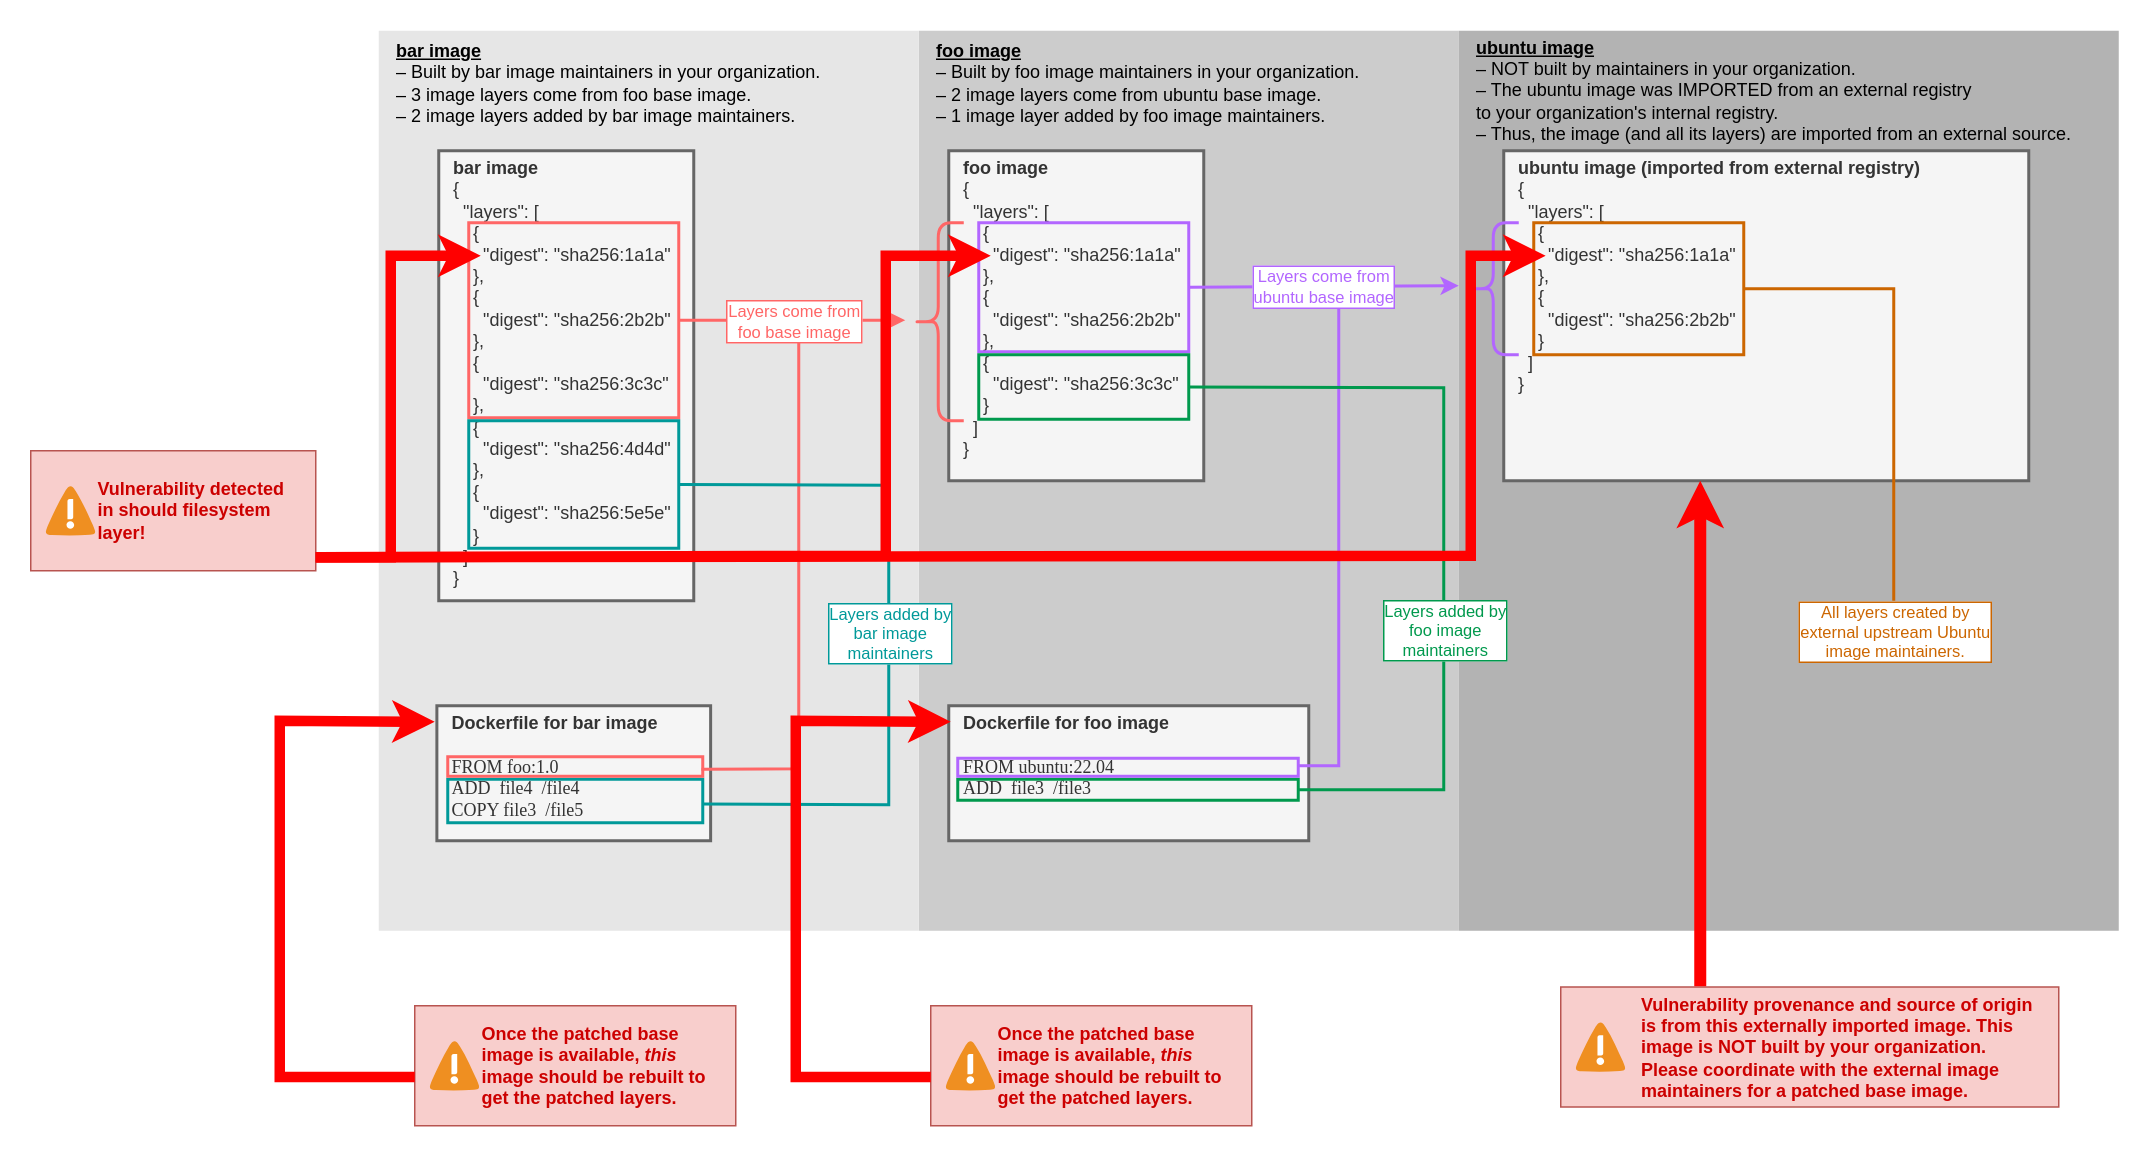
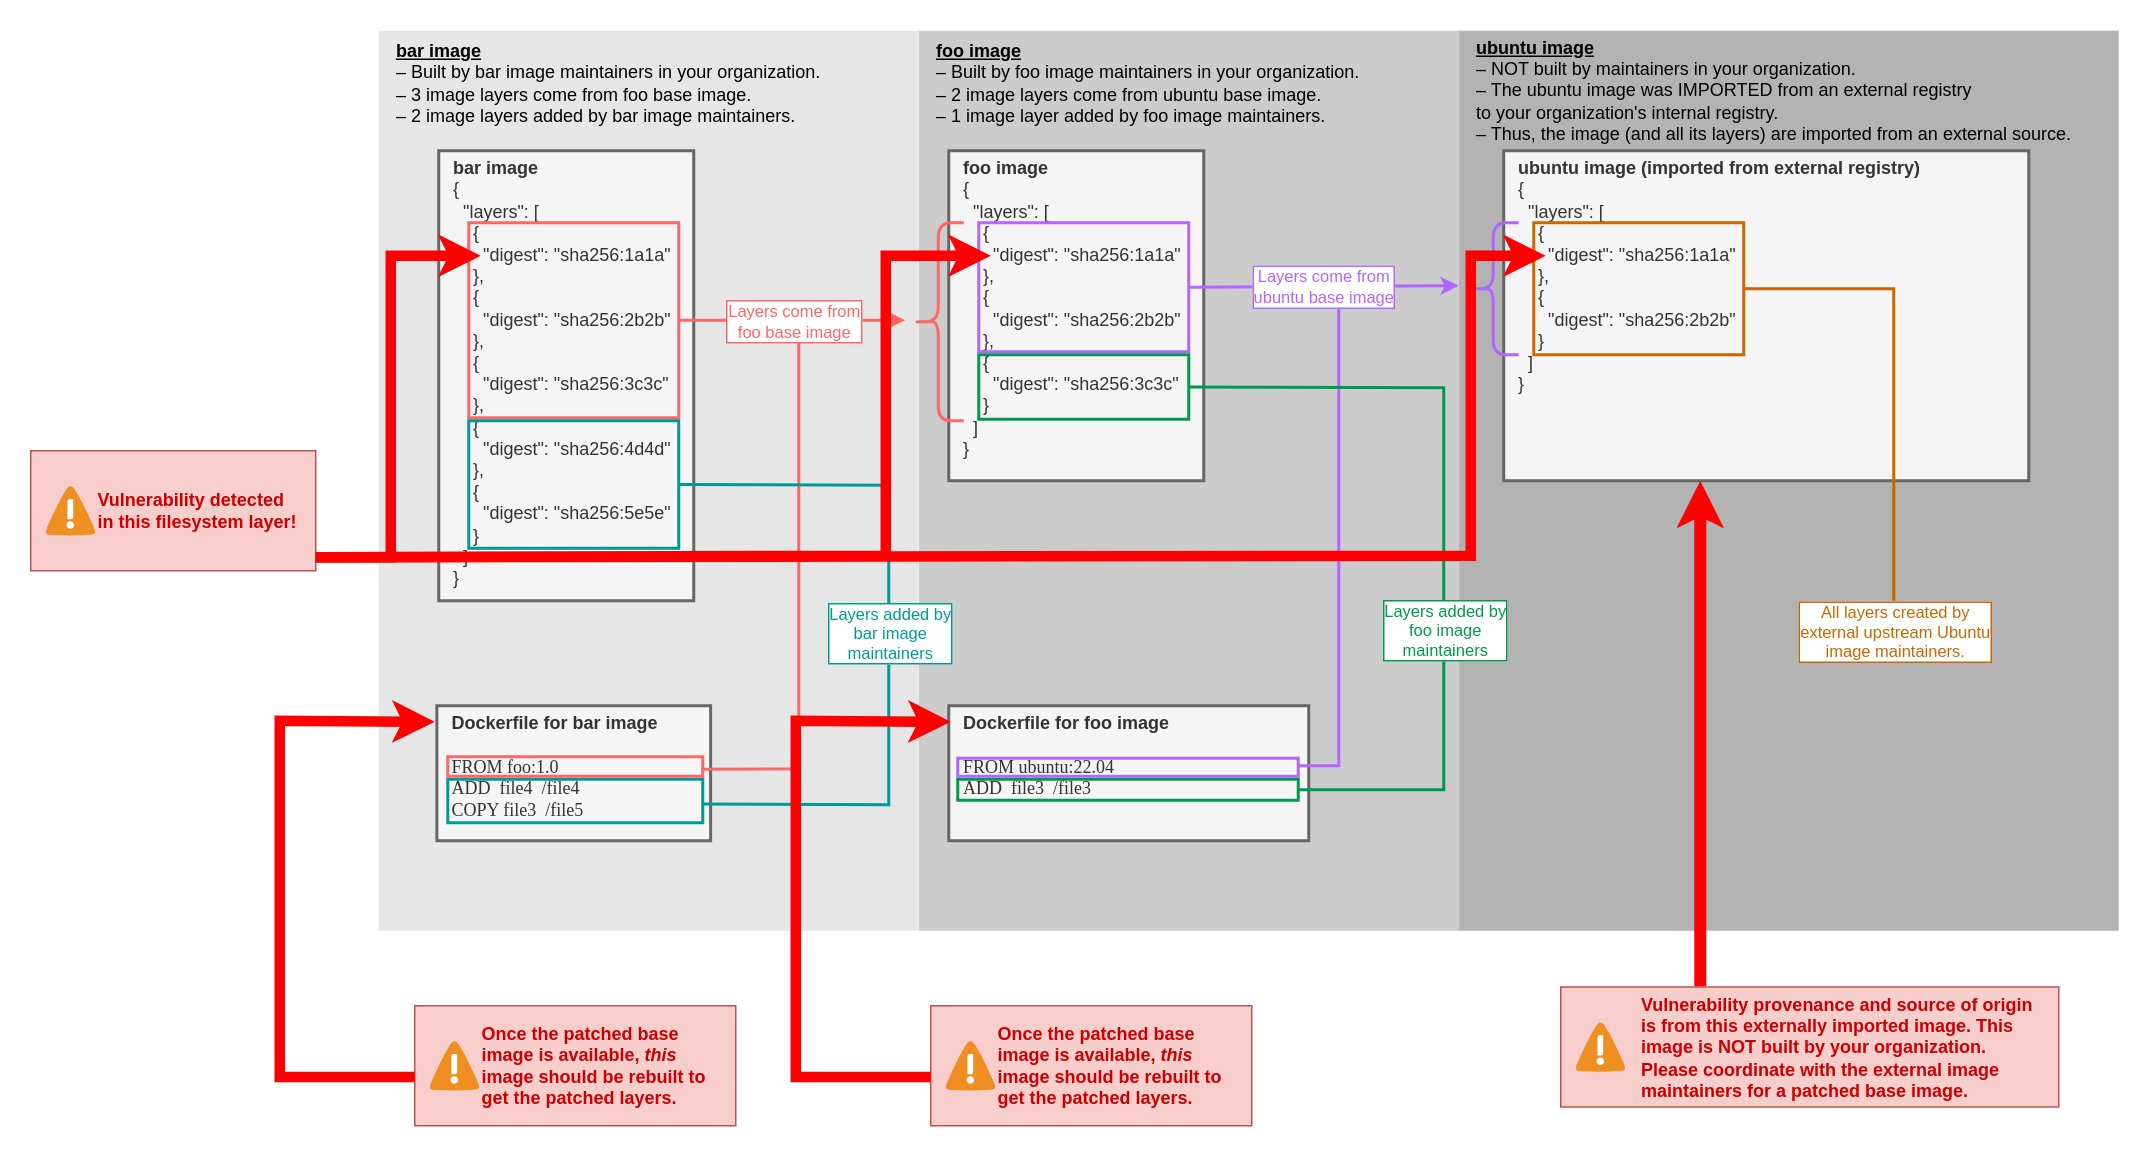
node "Vulnerability detected in should filesystem layer!": label "Vulnerability detected in should filesystem layer!" -> "Vulnerability detected in this filesystem layer!"
